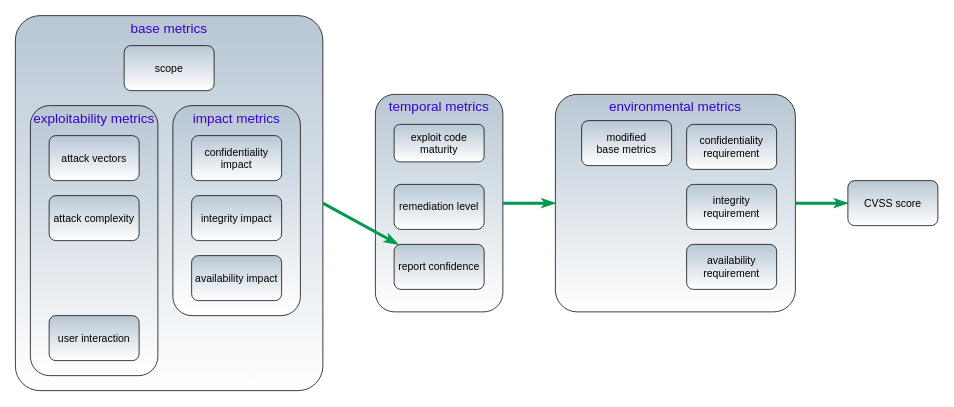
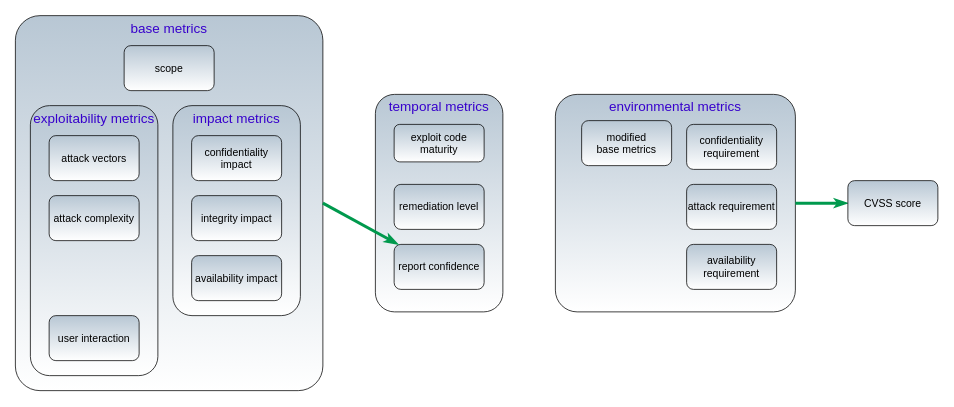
edge "temporal metrics" -> "environmental metrics": removed
node "integrity requirement": label "integrity requirement" -> "attack requirement"
